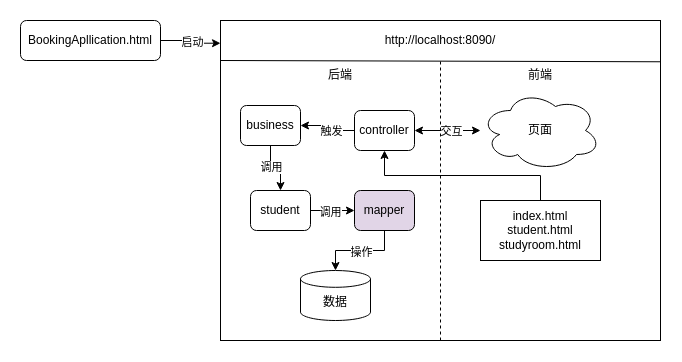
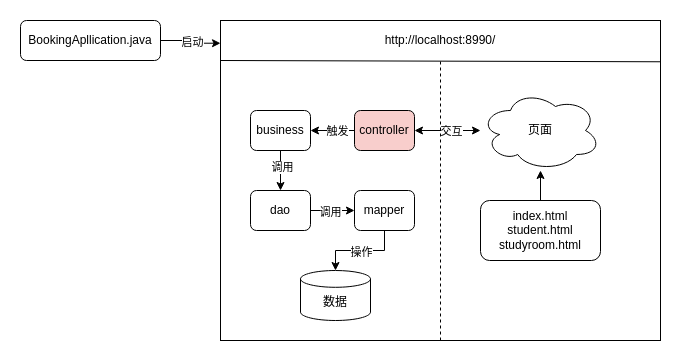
node "BookingApllication.html": label "BookingApllication.html" -> "BookingApllication.java"
node "http://localhost:8090/": label "http://localhost:8090/" -> "http://localhost:8990/"
node "后端": removed
node "前端": removed
node "business": moved (271, 126) -> (281, 131)
node "controller": fillcolor #ffffff -> #f8cecc
edge "index.html student.html studyroom.html" -> "controller": now "index.html student.html studyroom.html" -> "页面"
node "student": label "student" -> "dao"
node "mapper": fillcolor #e1d5e7 -> #ffffff
node "index.html student.html studyroom.html": shape rectangle -> rounded rectangle
